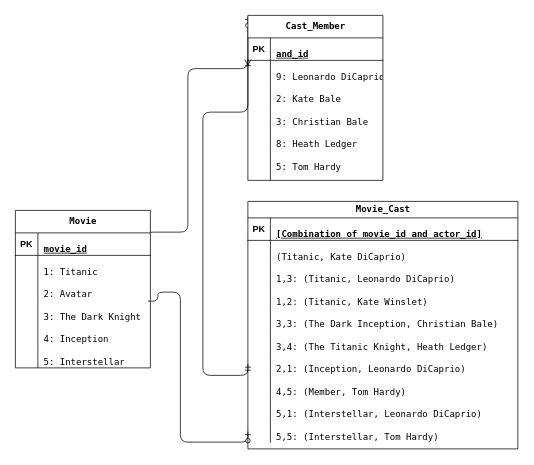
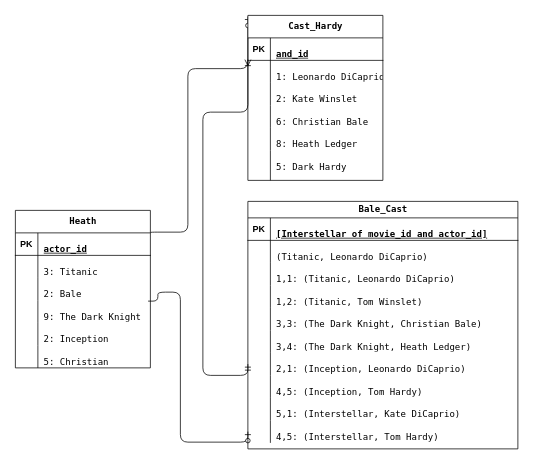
node "Cast_Member": label "Cast_Member" -> "Cast_Hardy"
node "9: Leonardo DiCaprio": label "9: Leonardo DiCaprio" -> "1: Leonardo DiCaprio"
node "2: Kate Bale": label "2: Kate Bale" -> "2: Kate Winslet"
node "3: Christian Bale": label "3: Christian Bale" -> "6: Christian Bale"
node "5: Tom Hardy": label "5: Tom Hardy" -> "5: Dark Hardy"
node "Movie_Cast": label "Movie_Cast" -> "Bale_Cast"
node "Movie": label "Movie" -> "Heath"
node "[Combination of movie_id and actor_id]": label "[Combination of movie_id and actor_id]" -> "[Interstellar of movie_id and actor_id]"
node "movie_id": label "movie_id" -> "actor_id"
node "(Titanic, Kate DiCaprio)": label "(Titanic, Kate DiCaprio)" -> "(Titanic, Leonardo DiCaprio)"
node "1: Titanic": label "1: Titanic" -> "3: Titanic"
node "1,3: (Titanic, Leonardo DiCaprio)": label "1,3: (Titanic, Leonardo DiCaprio)" -> "1,1: (Titanic, Leonardo DiCaprio)"
node "2: Avatar": label "2: Avatar" -> "2: Bale"
node "1,2: (Titanic, Kate Winslet)": label "1,2: (Titanic, Kate Winslet)" -> "1,2: (Titanic, Tom Winslet)"
node "3: The Dark Knight": label "3: The Dark Knight" -> "9: The Dark Knight"
node "3,3: (The Dark Inception, Christian Bale)": label "3,3: (The Dark Inception, Christian Bale)" -> "3,3: (The Dark Knight, Christian Bale)"
node "4: Inception": label "4: Inception" -> "2: Inception"
node "3,4: (The Titanic Knight, Heath Ledger)": label "3,4: (The Titanic Knight, Heath Ledger)" -> "3,4: (The Dark Knight, Heath Ledger)"
node "5: Interstellar": label "5: Interstellar" -> "5: Christian"
node "4,5: (Member, Tom Hardy)": label "4,5: (Member, Tom Hardy)" -> "4,5: (Inception, Tom Hardy)"
node "5,1: (Interstellar, Leonardo DiCaprio)": label "5,1: (Interstellar, Leonardo DiCaprio)" -> "5,1: (Interstellar, Kate DiCaprio)"
node "5,5: (Interstellar, Tom Hardy)": label "5,5: (Interstellar, Tom Hardy)" -> "4,5: (Interstellar, Tom Hardy)"
